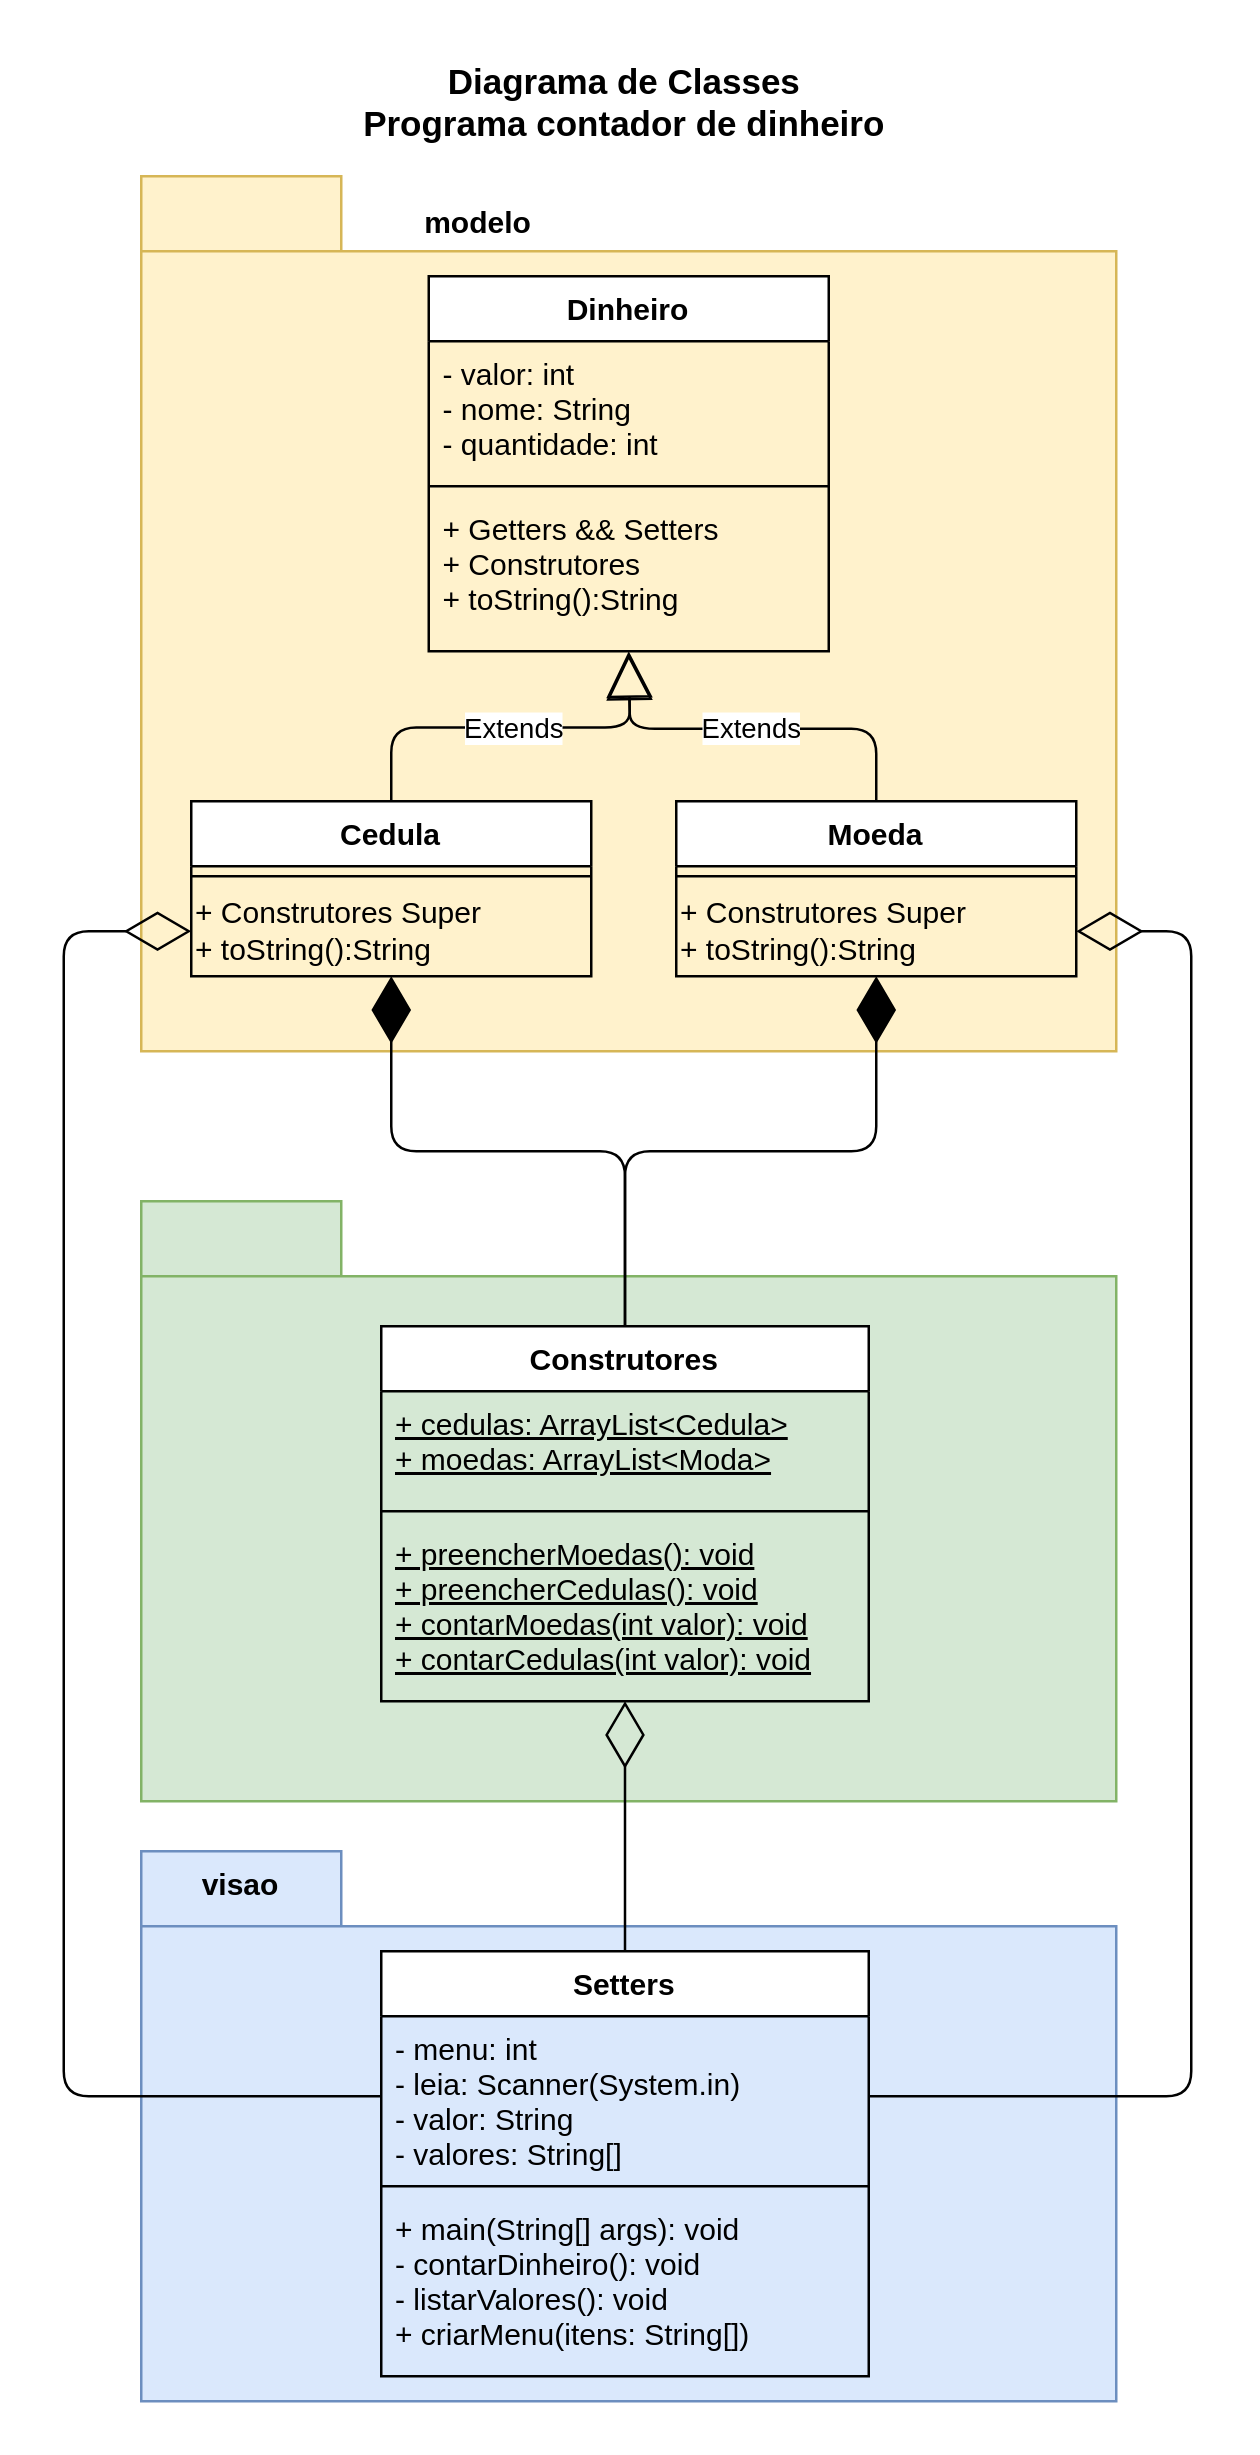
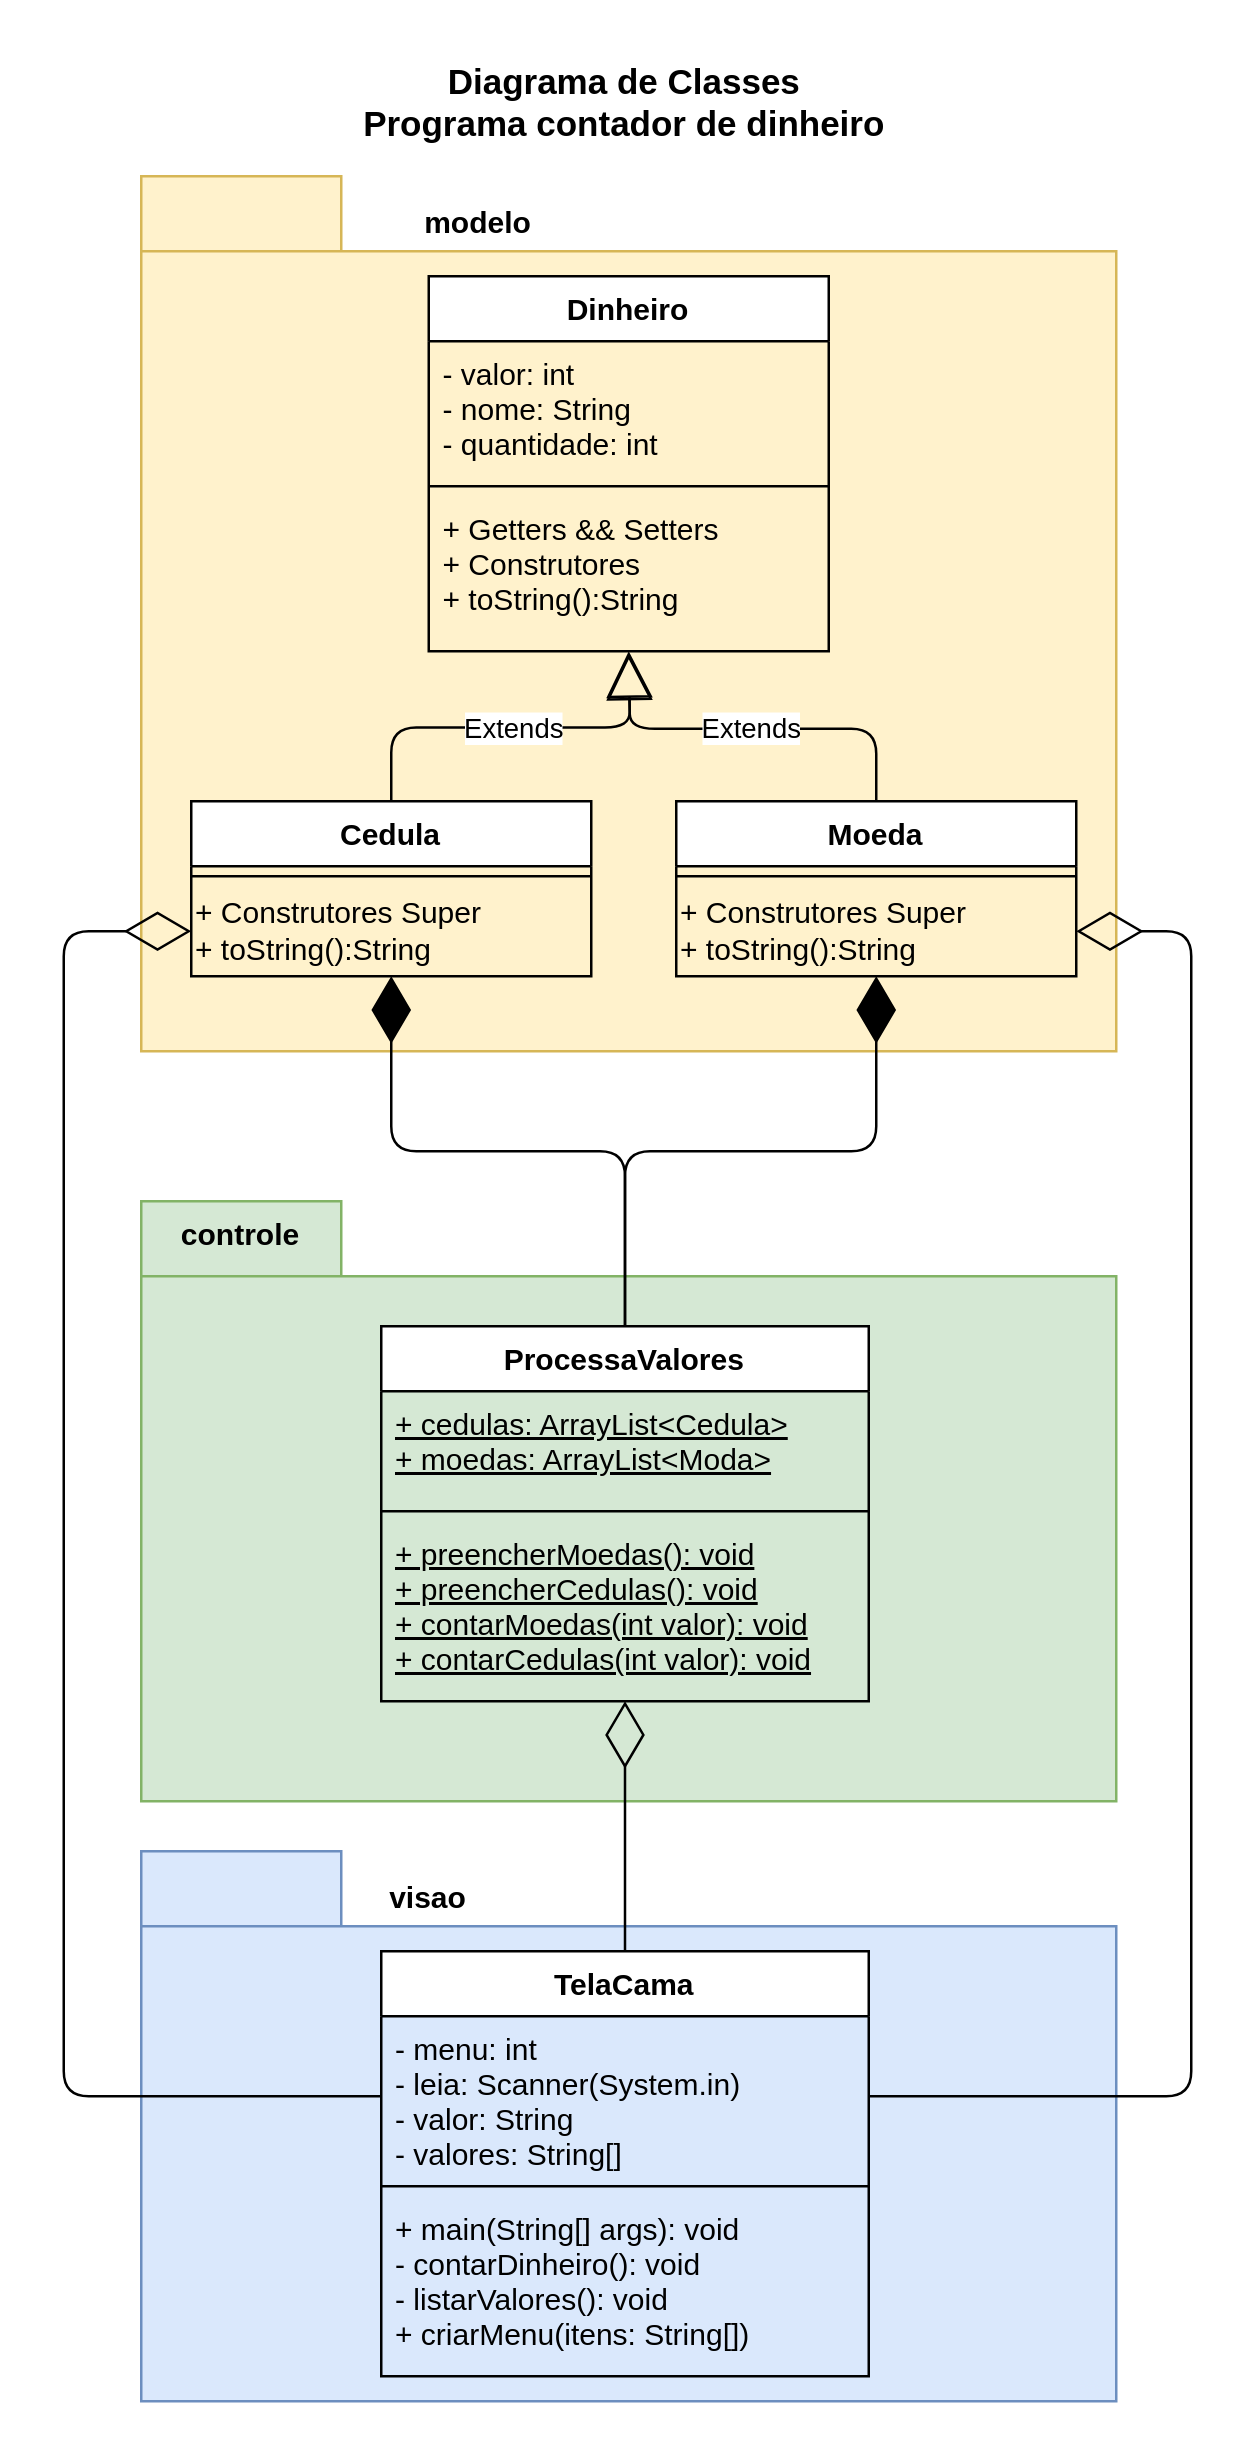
node "controle": added
node "Construtores": label "Construtores" -> "ProcessaValores"
node "visao": moved (241, 1884) -> (429, 1896)
node "Setters": label "Setters" -> "TelaCama"
